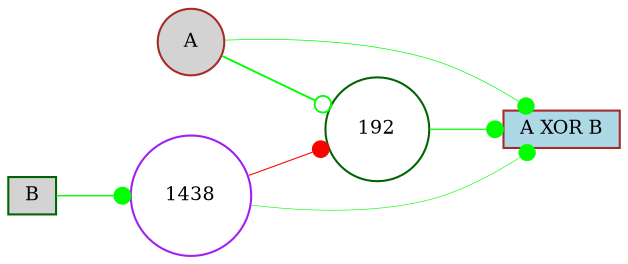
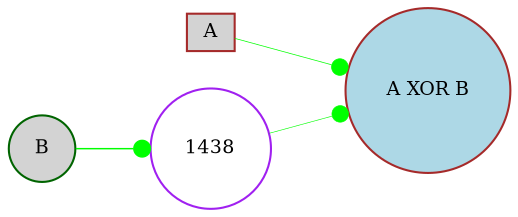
node "A": shape circle -> box
node "192": removed
node "A XOR B": shape box -> circle
node "B": shape box -> circle
